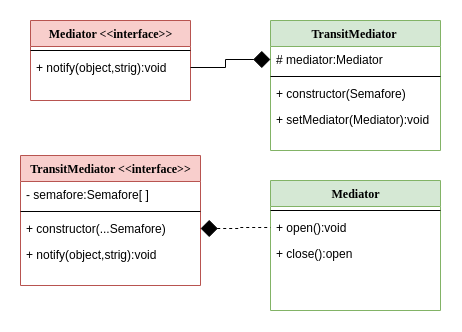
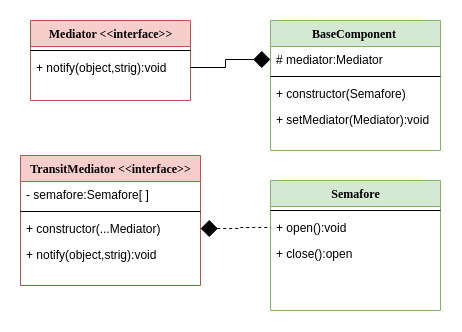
node "TransitMediator": label "TransitMediator" -> "BaseComponent"
node "Mediator": label "Mediator" -> "Semafore"
node "+ constructor(...Semafore)": label "+ constructor(...Semafore)" -> "+ constructor(...Mediator)"
